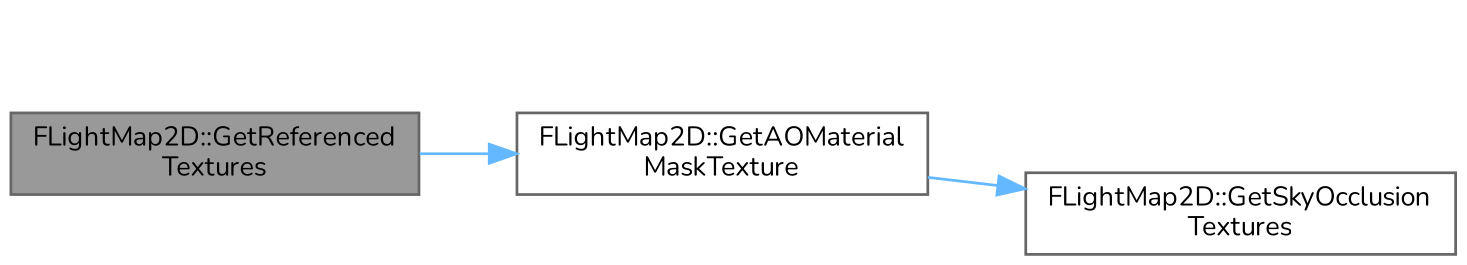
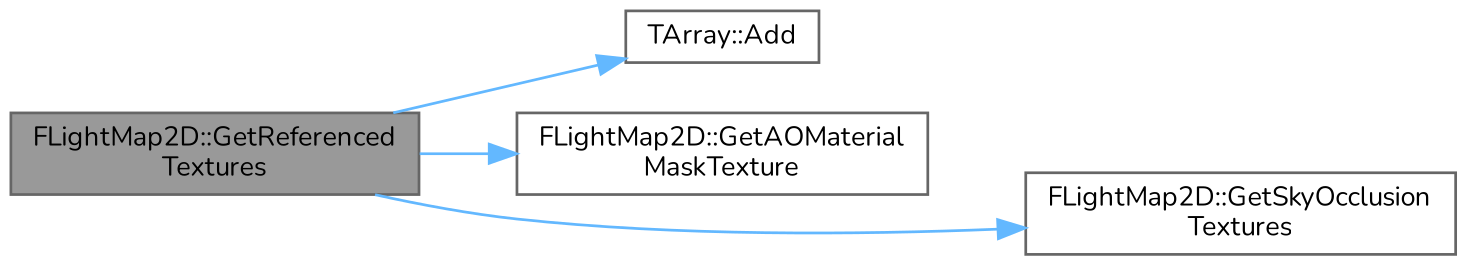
node "TArray::Add": added
edge "FLightMap2D::GetAOMaterial MaskTexture" -> "FLightMap2D::GetSkyOcclusion Textures": now "FLightMap2D::GetReferenced Textures" -> "FLightMap2D::GetSkyOcclusion Textures"
